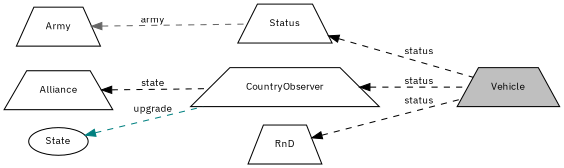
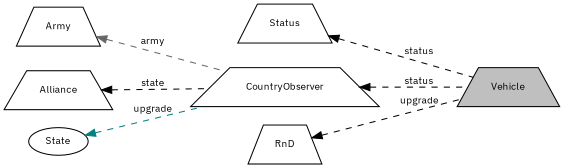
edge "Status" -> "Army": now "CountryObserver" -> "Army"
edge "Vehicle" -> "RnD": label " status" -> " upgrade"
